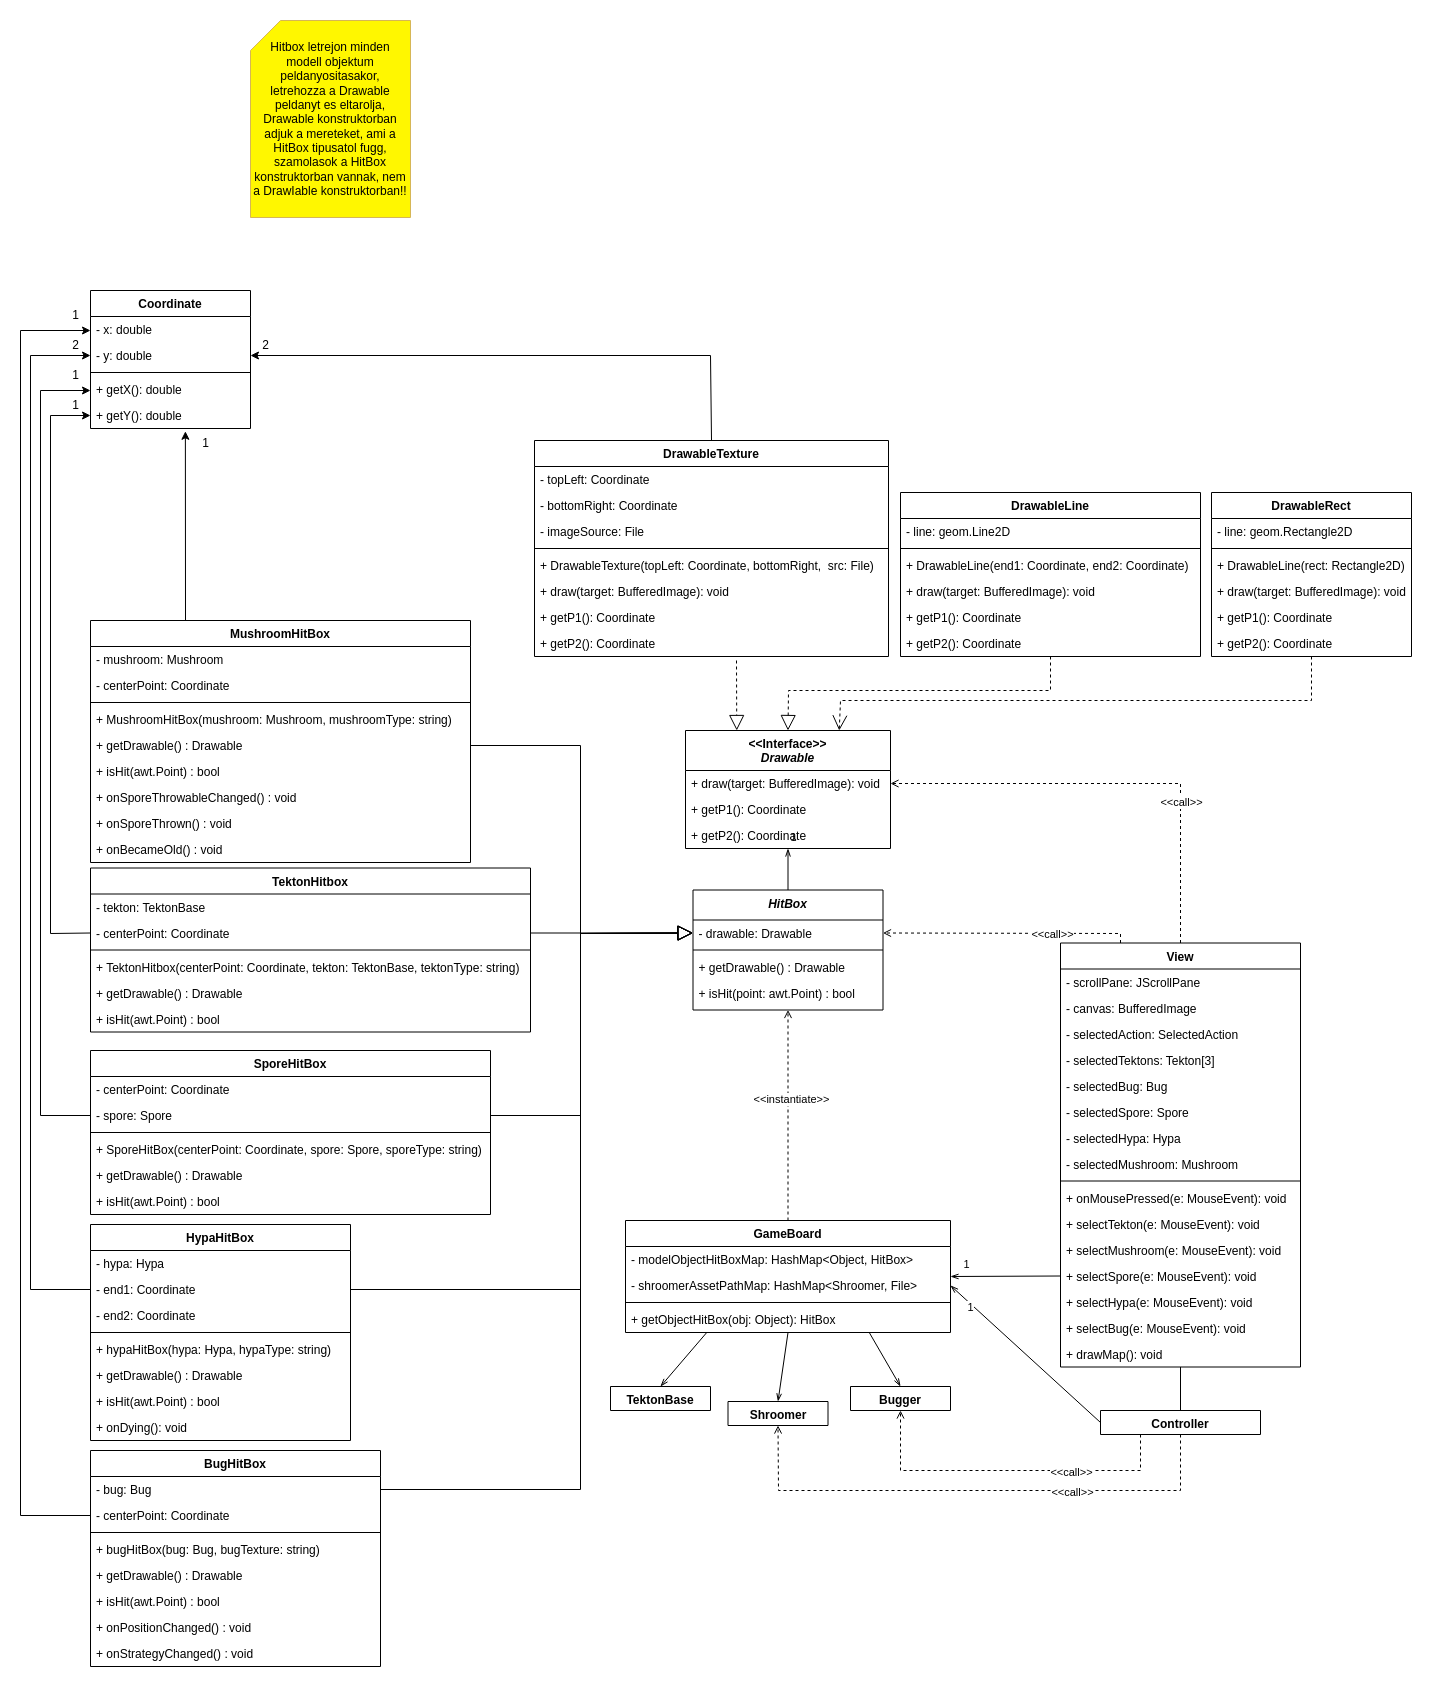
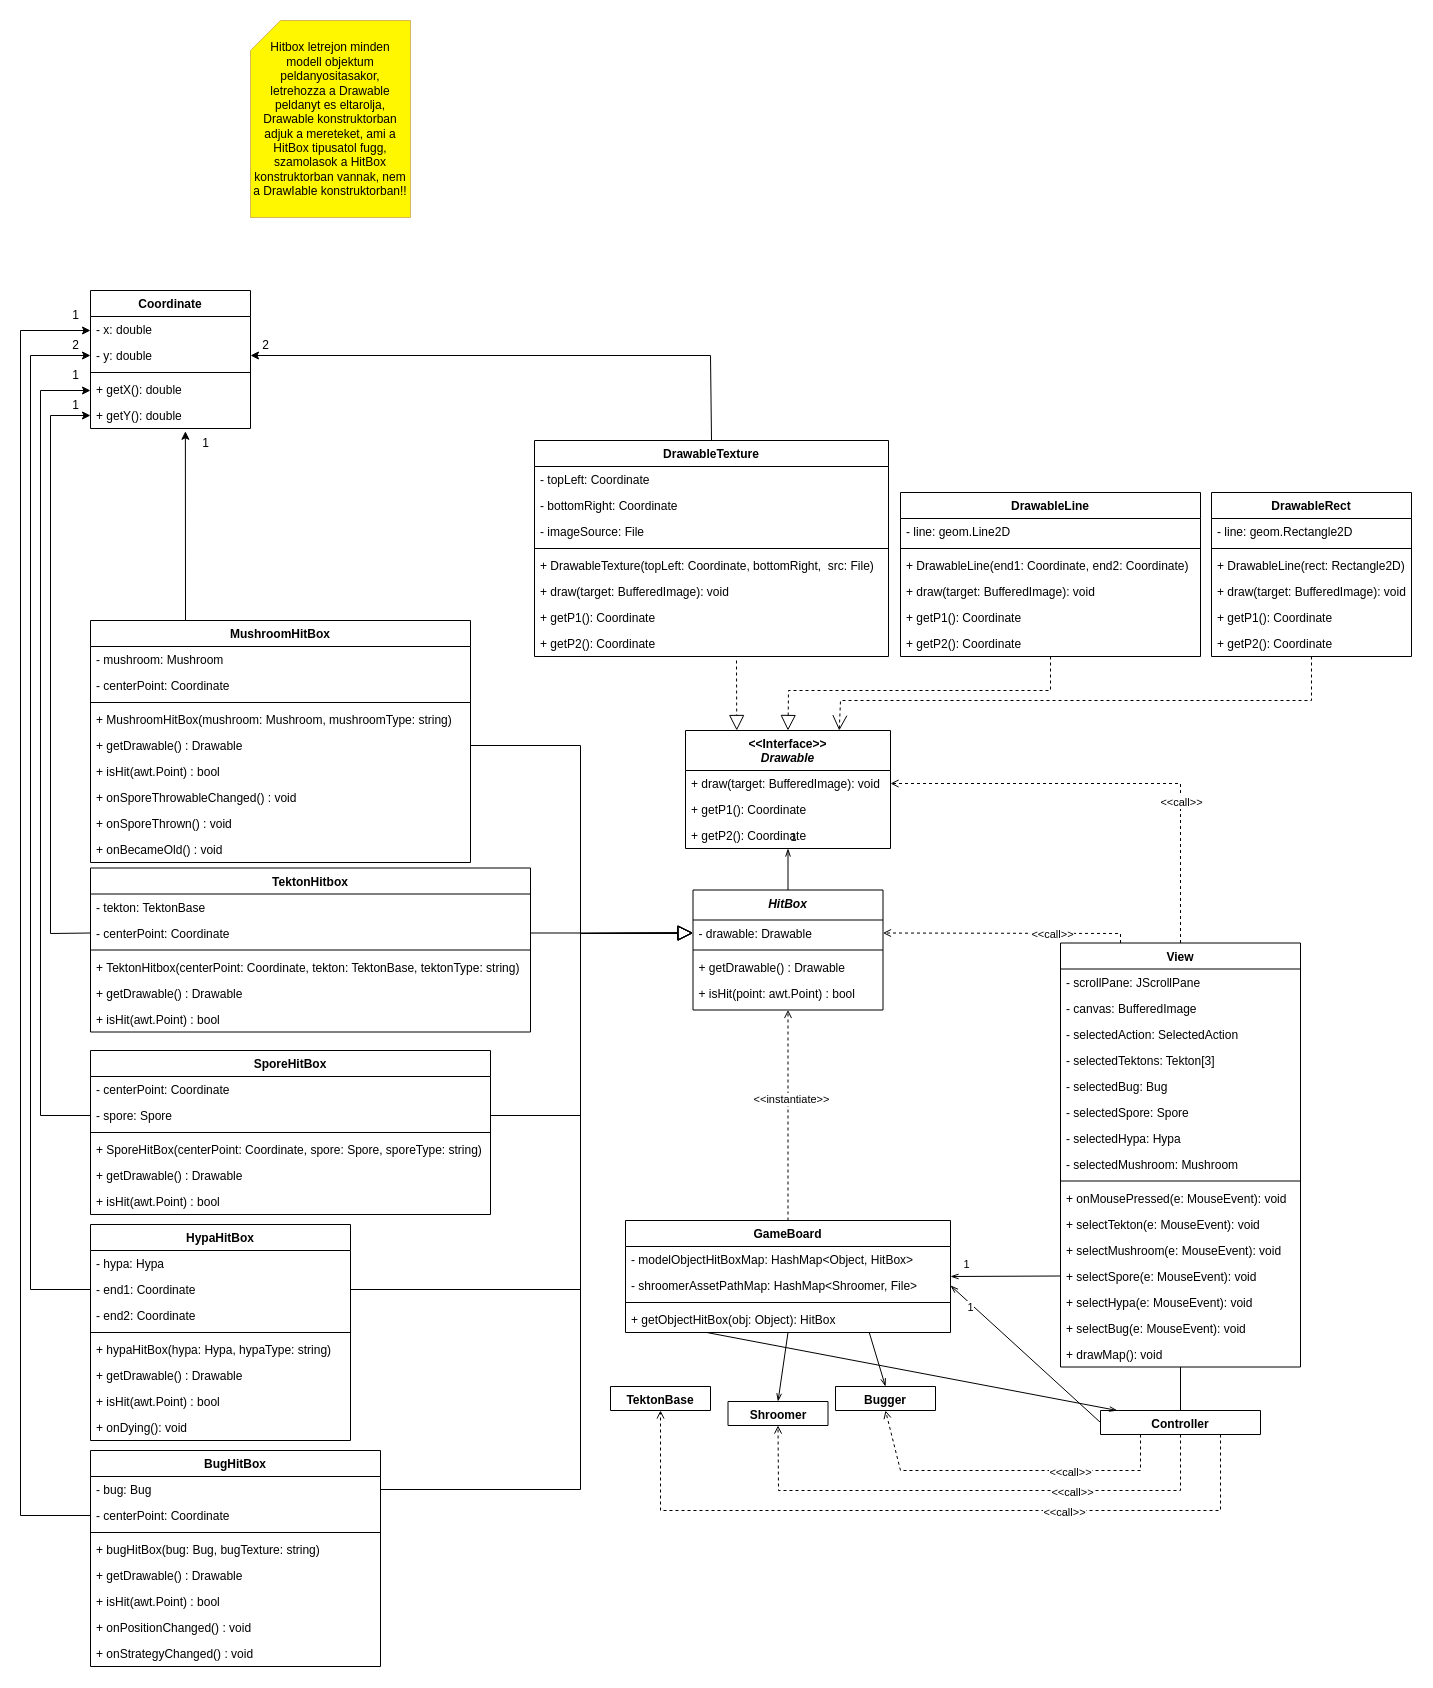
edge "GameBoard" -> "TektonBase": now "GameBoard" -> "Controller"
node "Bugger": moved (901, 1399) -> (886, 1399)
edge "Controller" -> "TektonBase": added, label "<<call>>"
